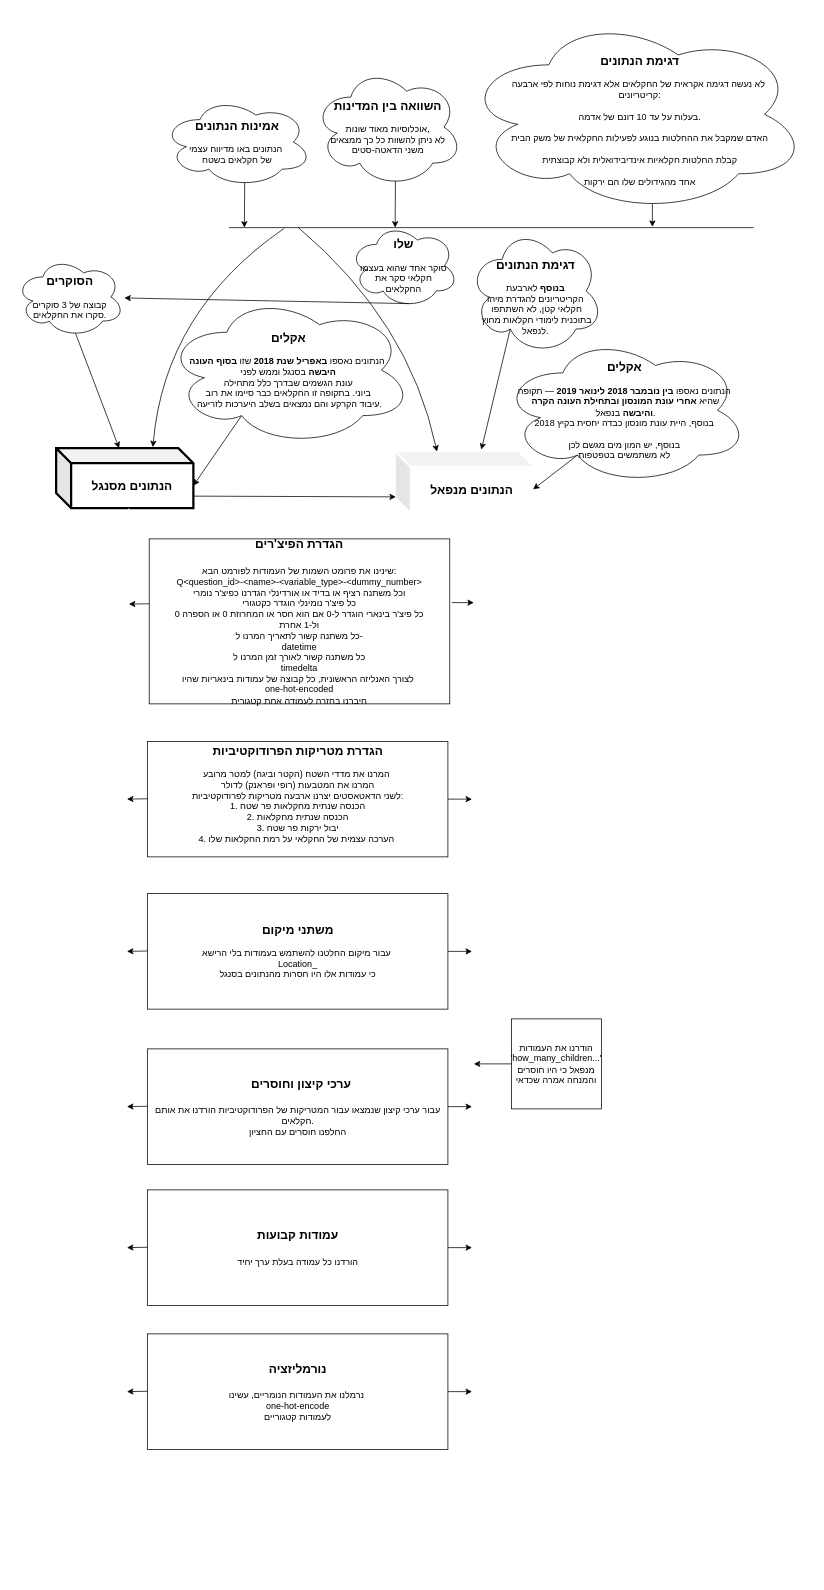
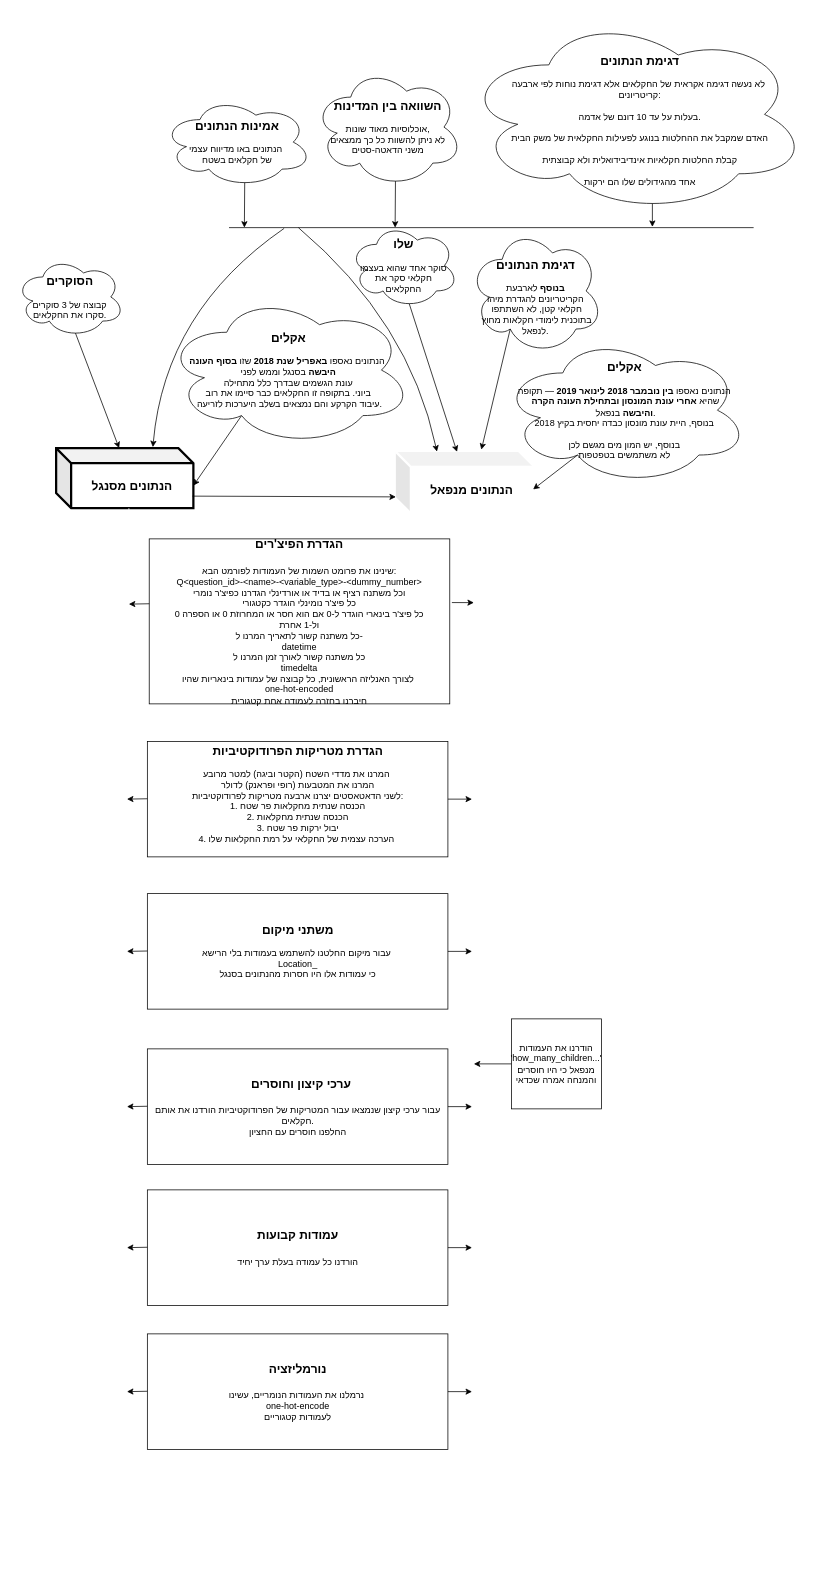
edge "שלו סוקר אחד שהוא בעצמו חקלאי סקר את החקלאים" -> "הסוקרים קבוצה של 3 סוקרים סקרו את החקלאים.": now "שלו סוקר אחד שהוא בעצמו חקלאי סקר את החקלאים" -> "הנתונים מנפאל"
